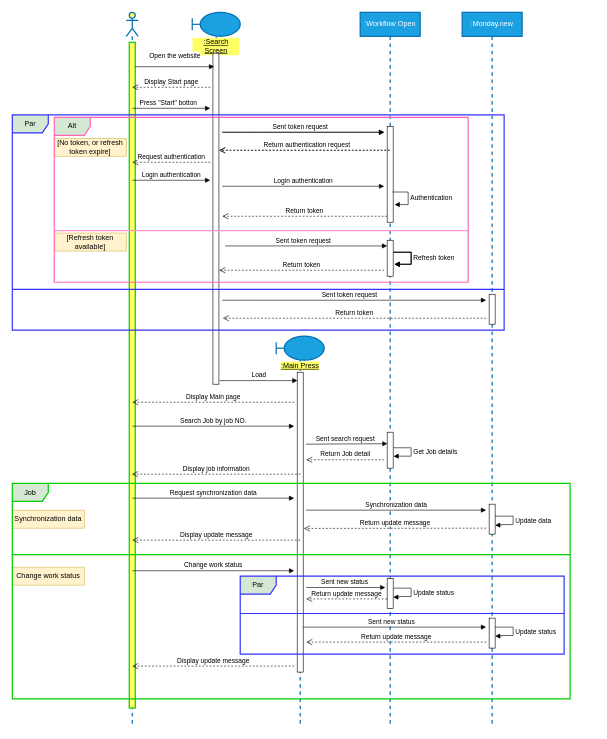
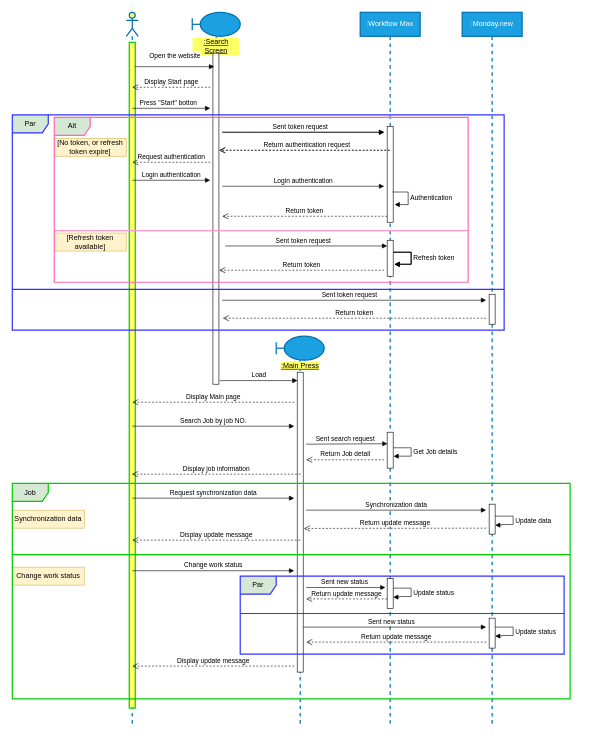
node ":Workflow Open": label ":Workflow Open" -> ":Workflow Max"
